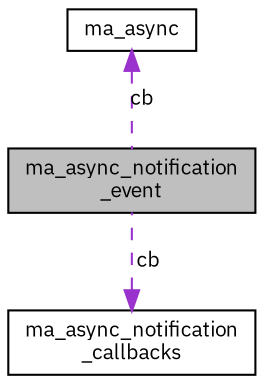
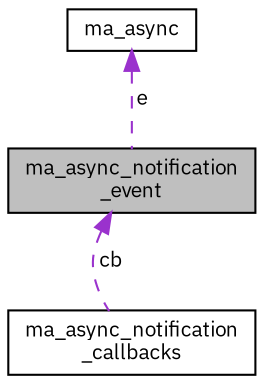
edge "ma_async_notification _event" -> "ma_async": label " cb" -> " e"
edge "ma_async_notification _event" -> "ma_async_notification _callbacks": reversed
